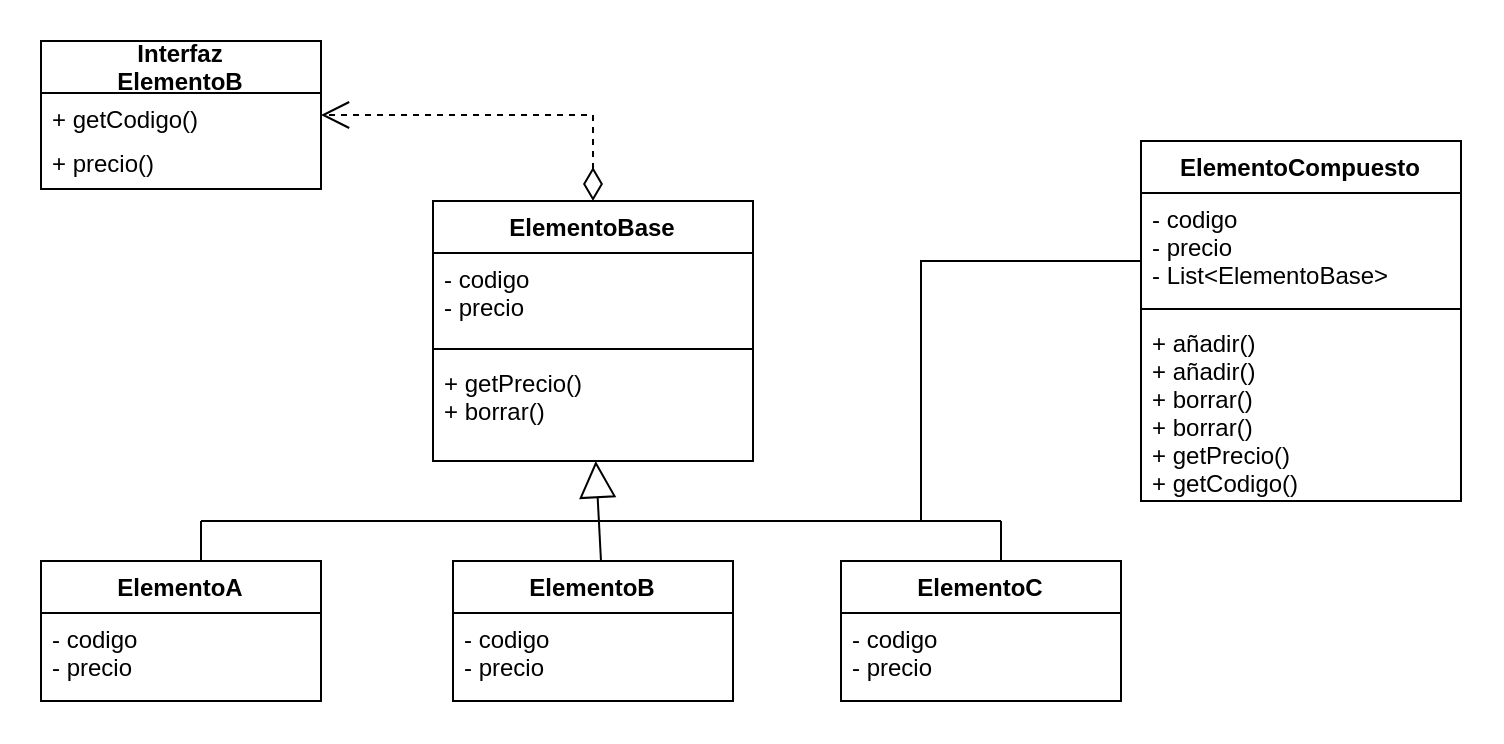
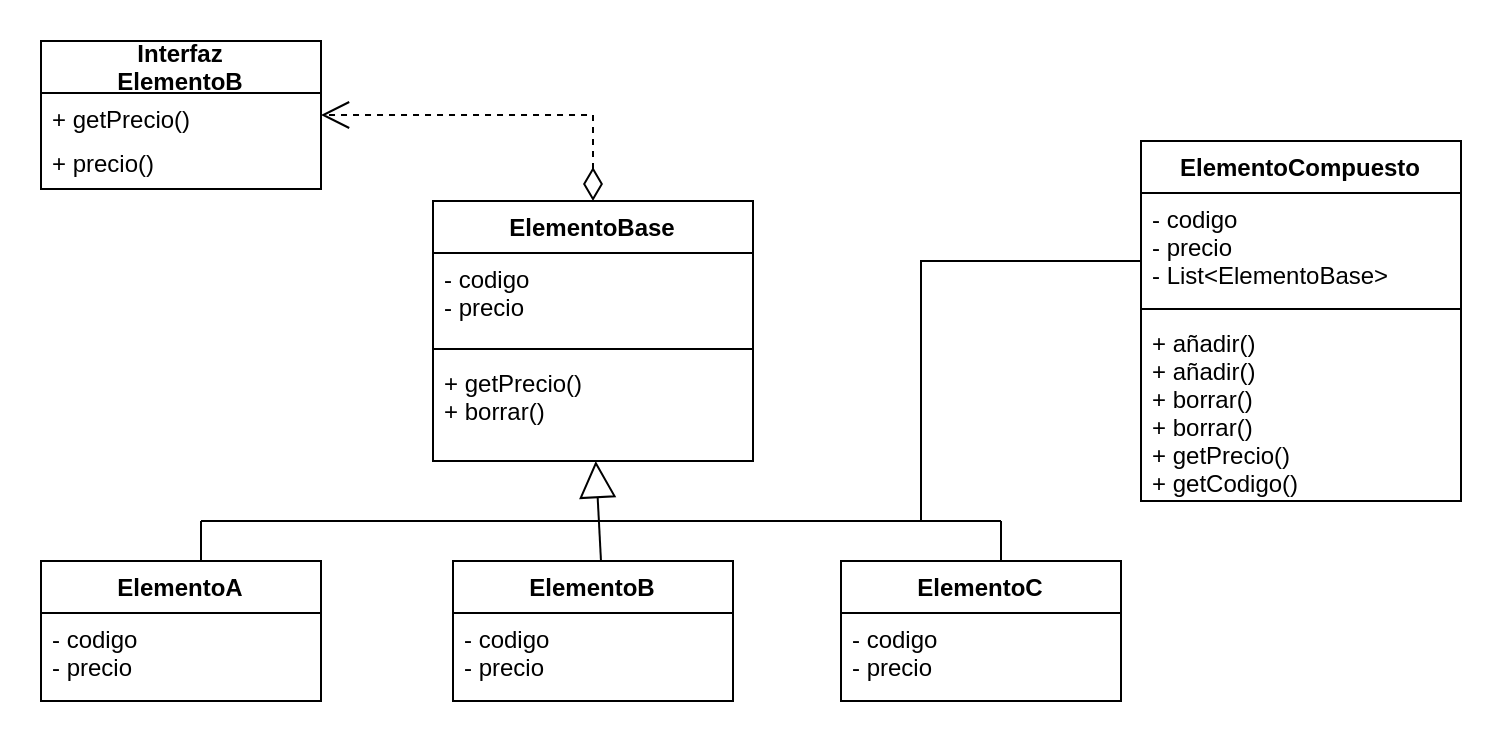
node "+ getCodigo()": label "+ getCodigo()" -> "+ getPrecio()"
